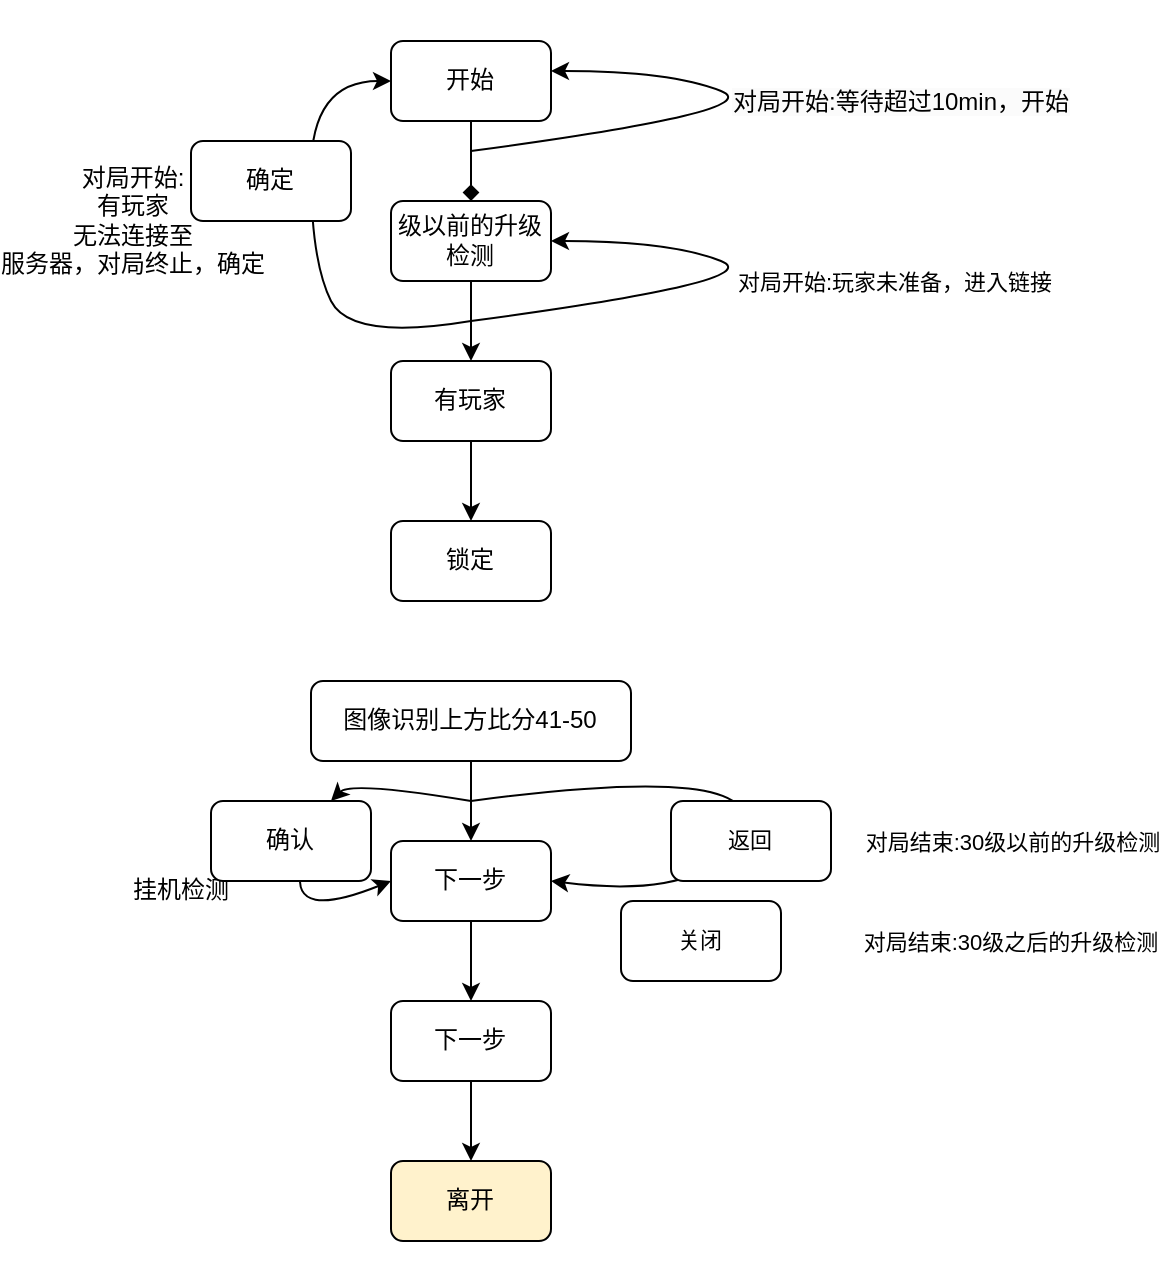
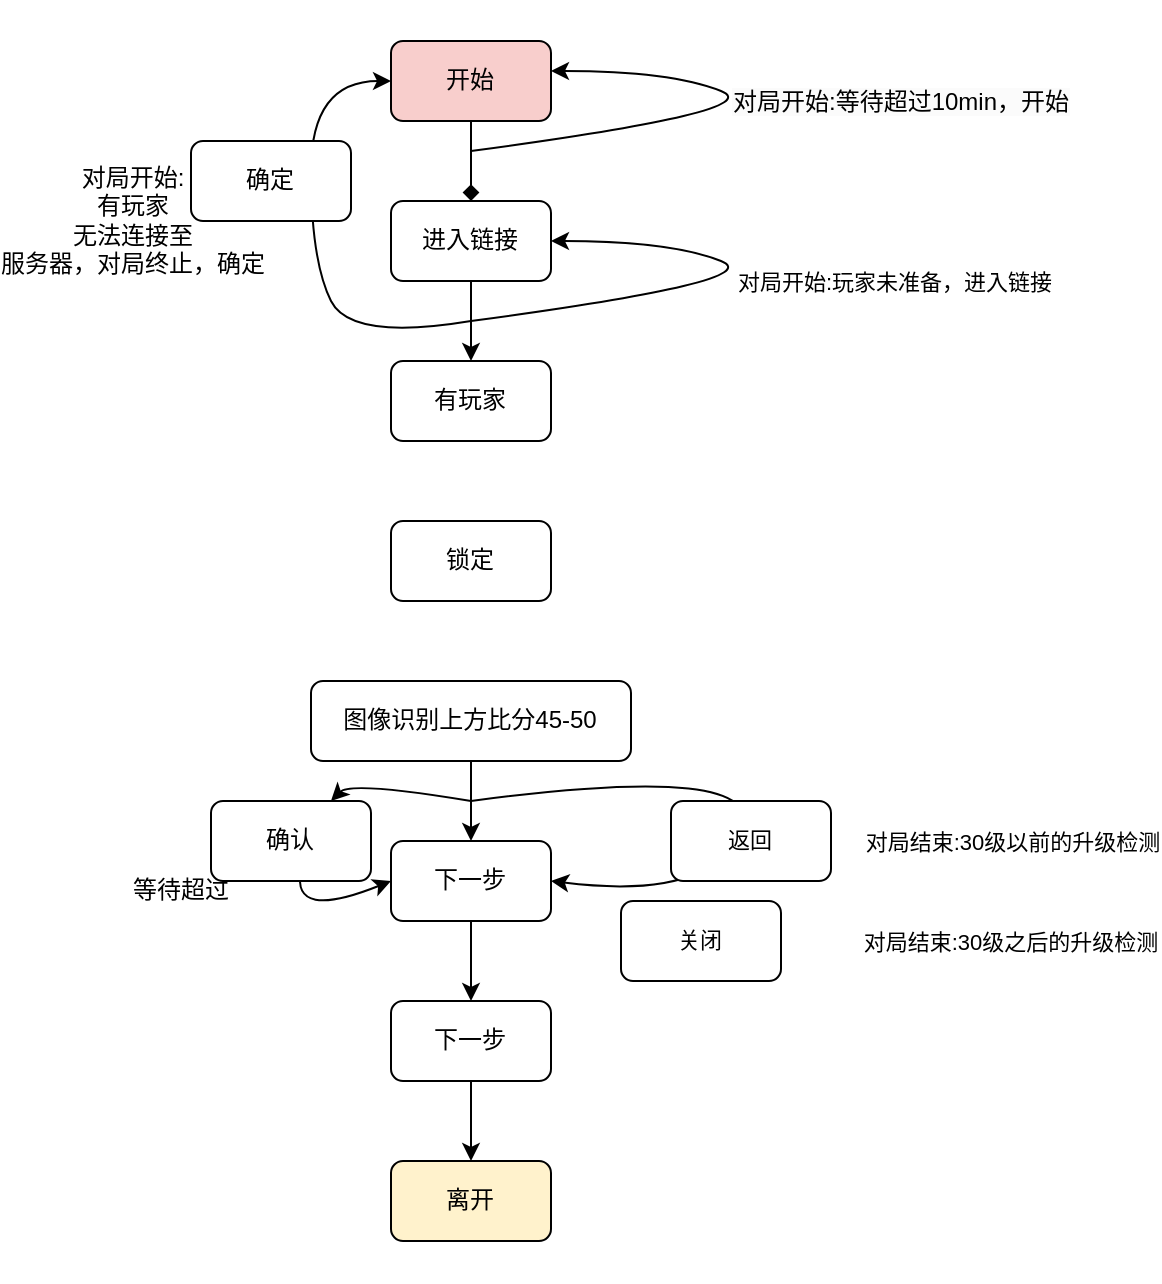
node "开始": fillcolor #ffffff -> #f8cecc
node "级以前的升级检测": label "级以前的升级检测" -> "进入链接"
edge "有玩家" -> "锁定": removed
node "图像识别上方比分41-50": label "图像识别上方比分41-50" -> "图像识别上方比分45-50"
node "挂机检测": label "挂机检测" -> "等待超过"
